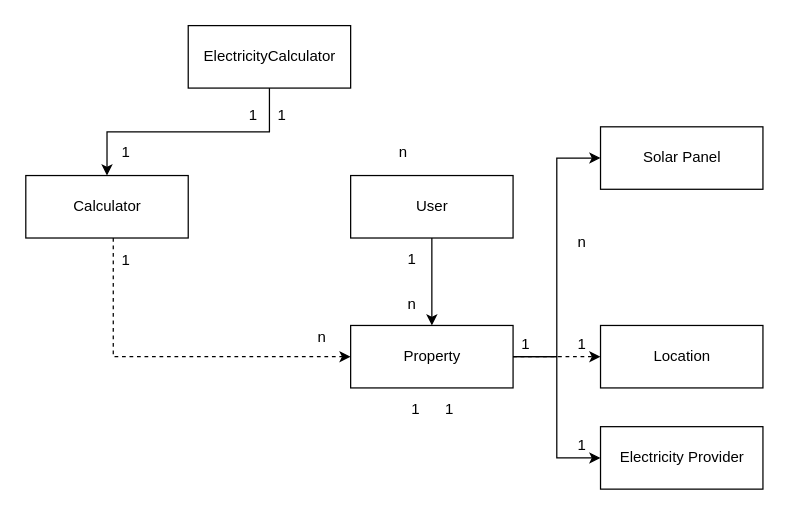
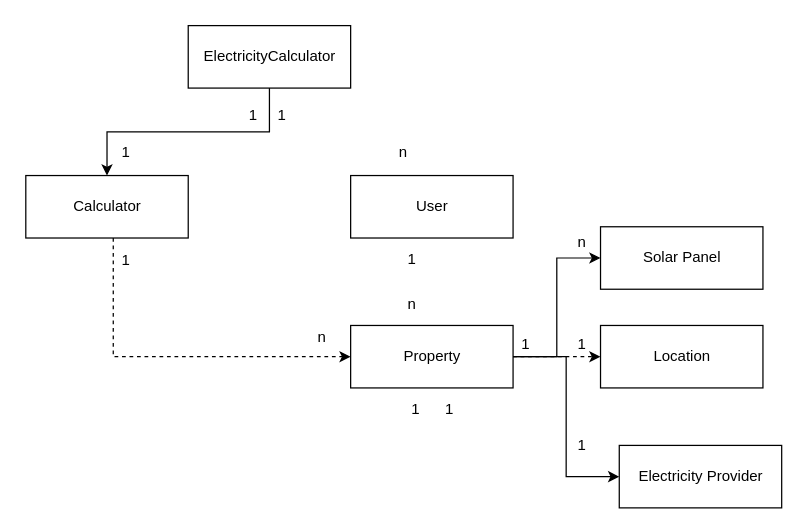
node "Solar Panel": moved (682, 158) -> (682, 258)
edge "User" -> "Property": removed
node "Electricity Provider": moved (682, 458) -> (701, 477)
